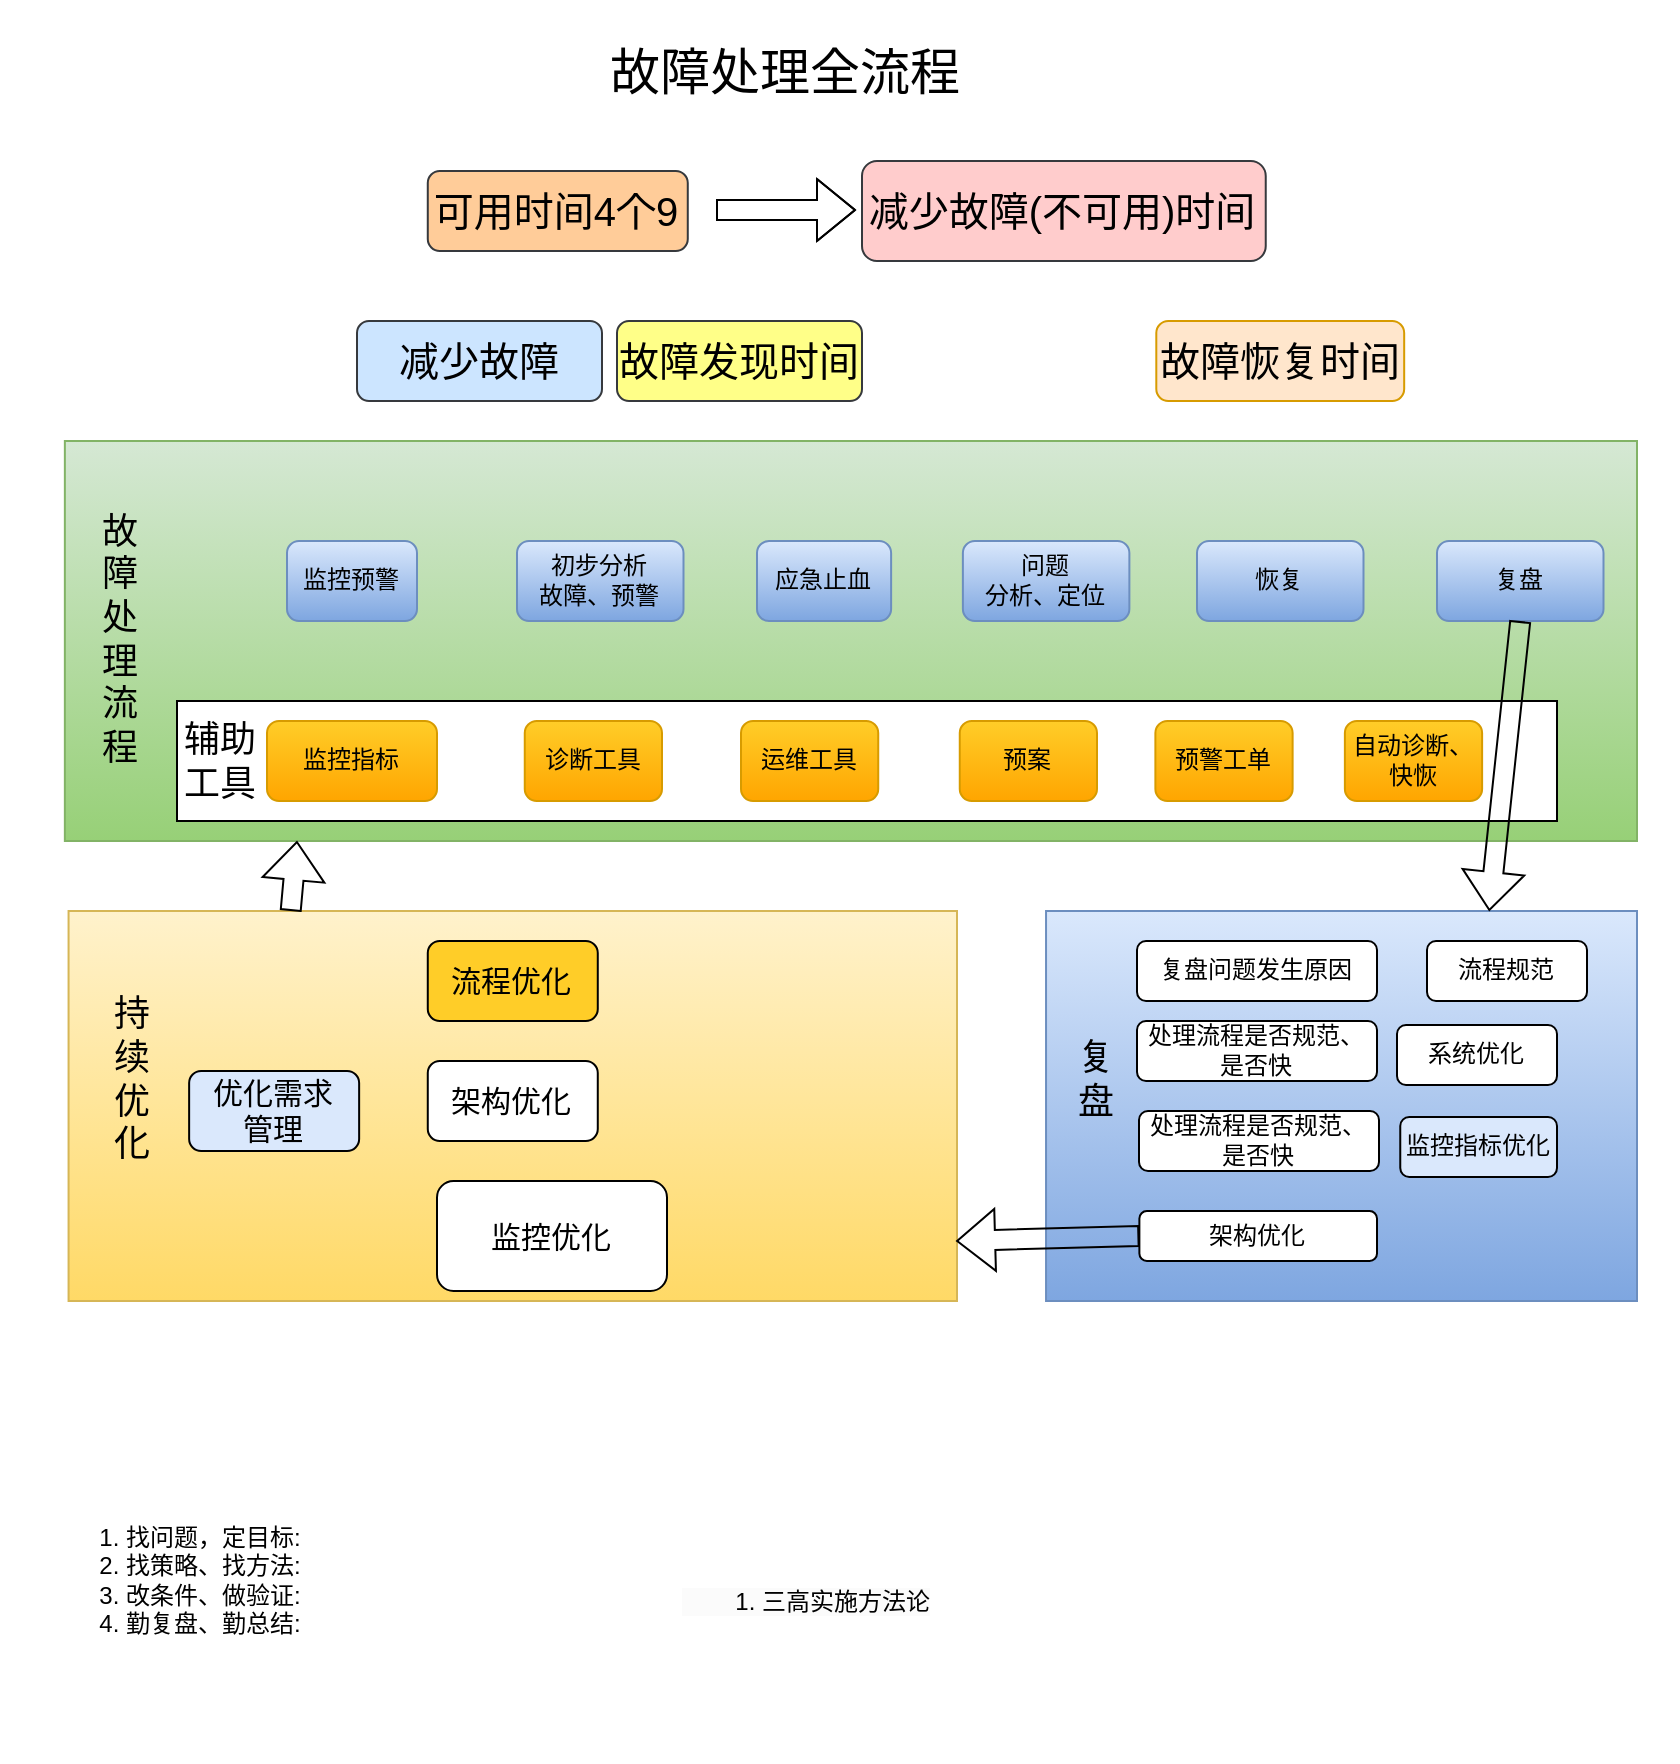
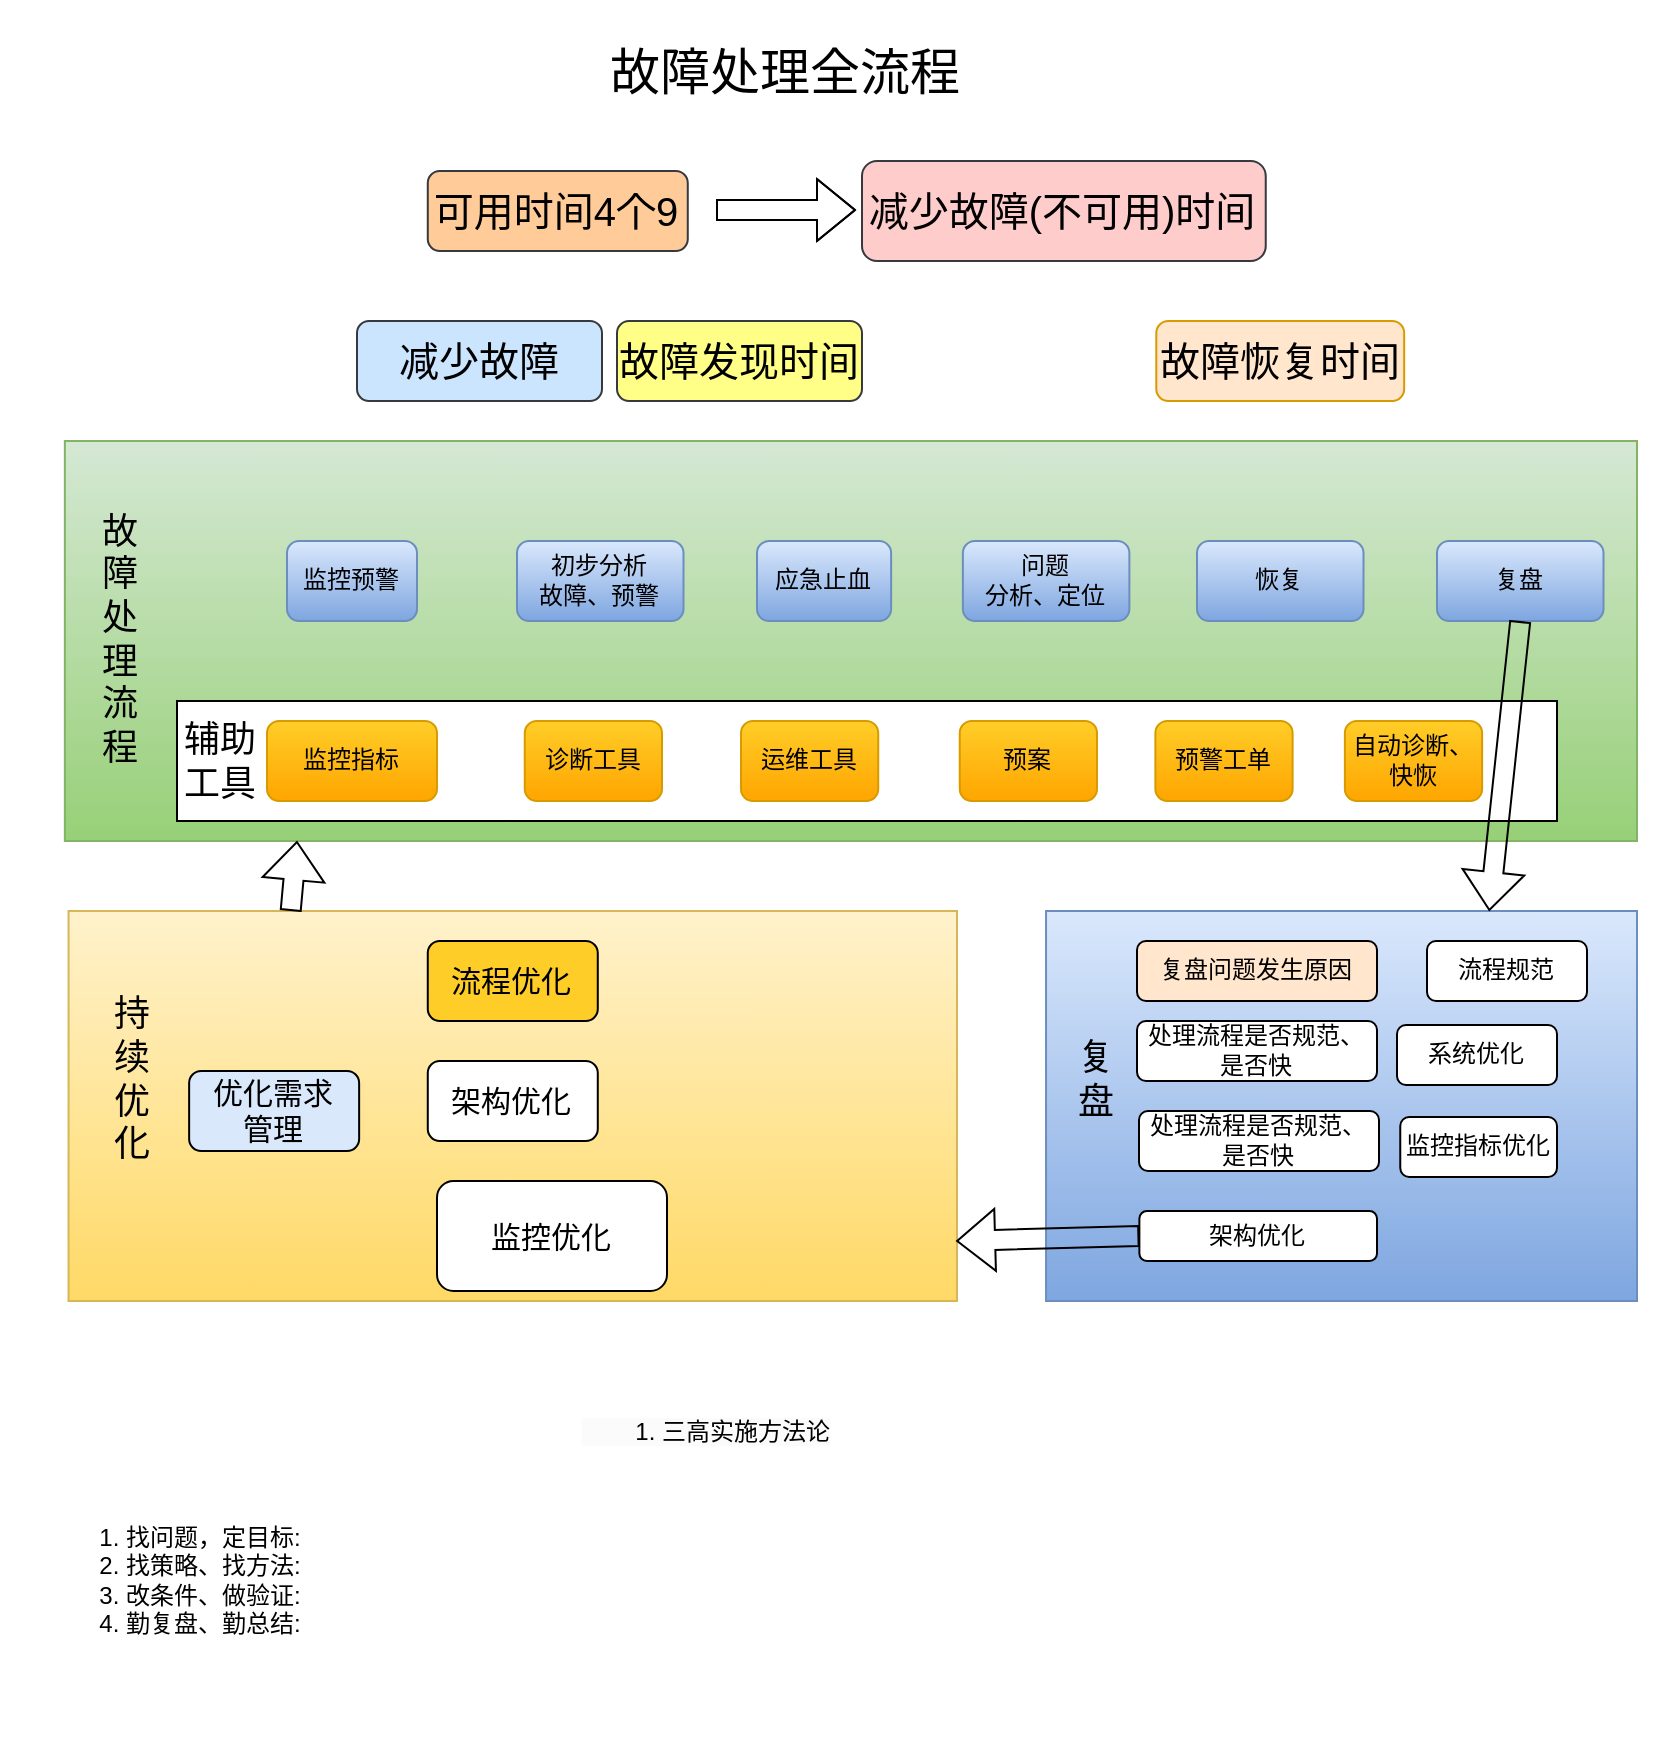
node "复盘问题发生原因": fillcolor #ffffff -> #ffe6cc
node "监控指标优化": fillcolor #dae8fc -> #ffffff
node "三高实施方法论": moved (840, 1611) -> (740, 1441)
